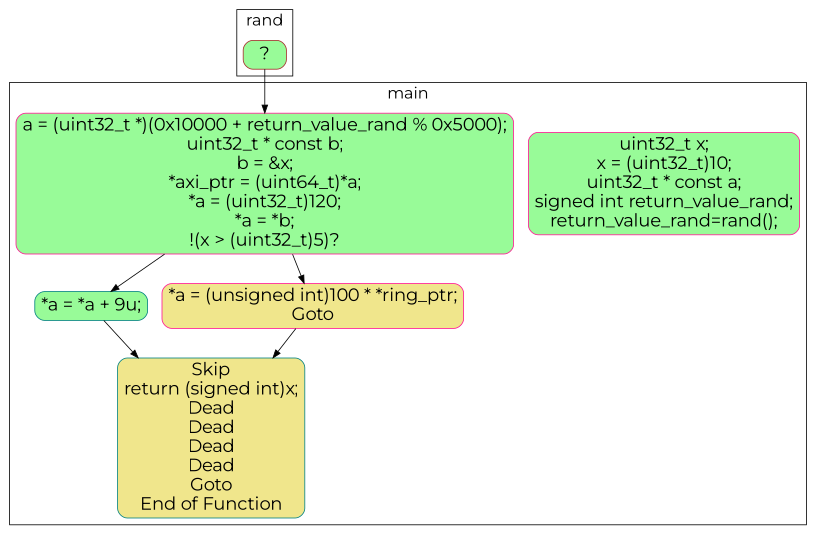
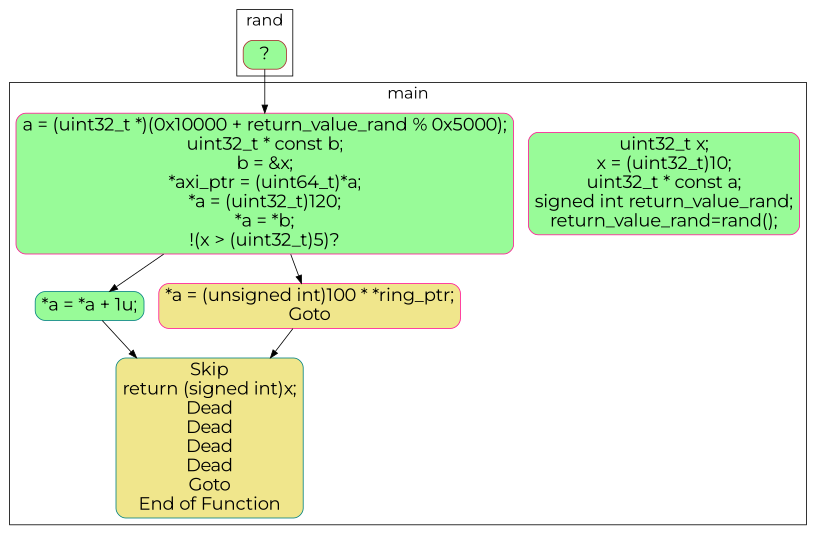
node "*a = *a + 9u;": label "*a = *a + 9u;" -> "*a = *a + 1u;"
